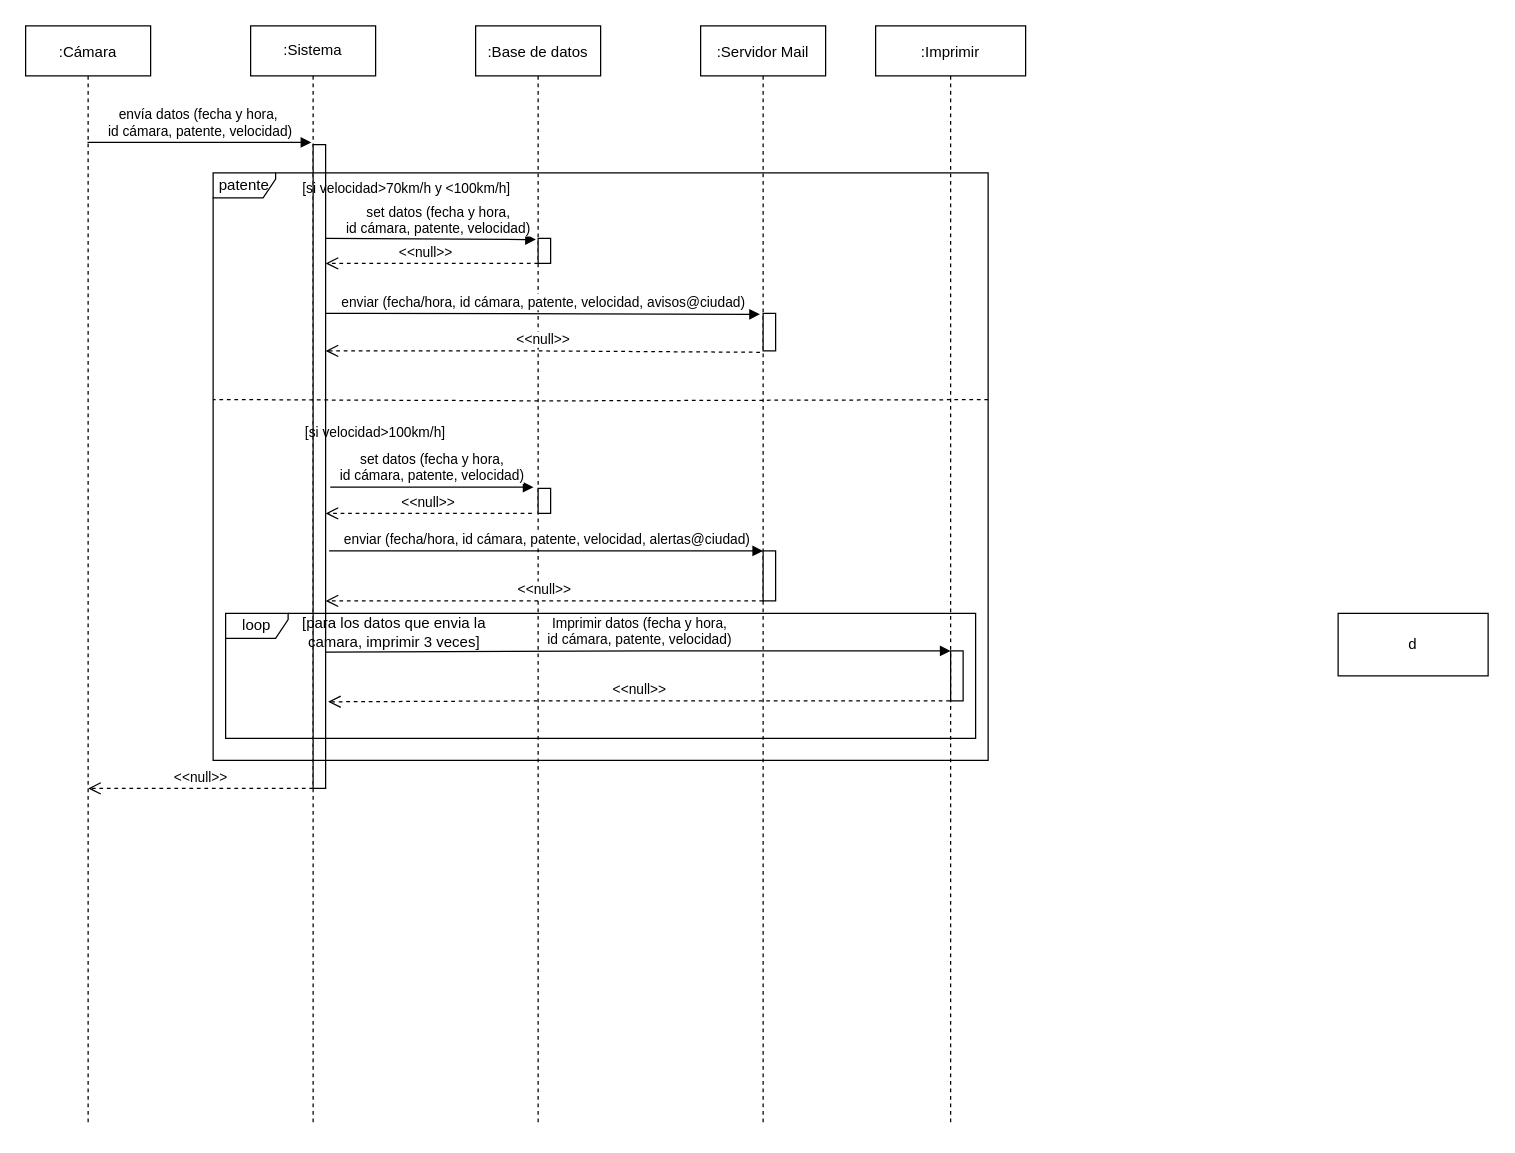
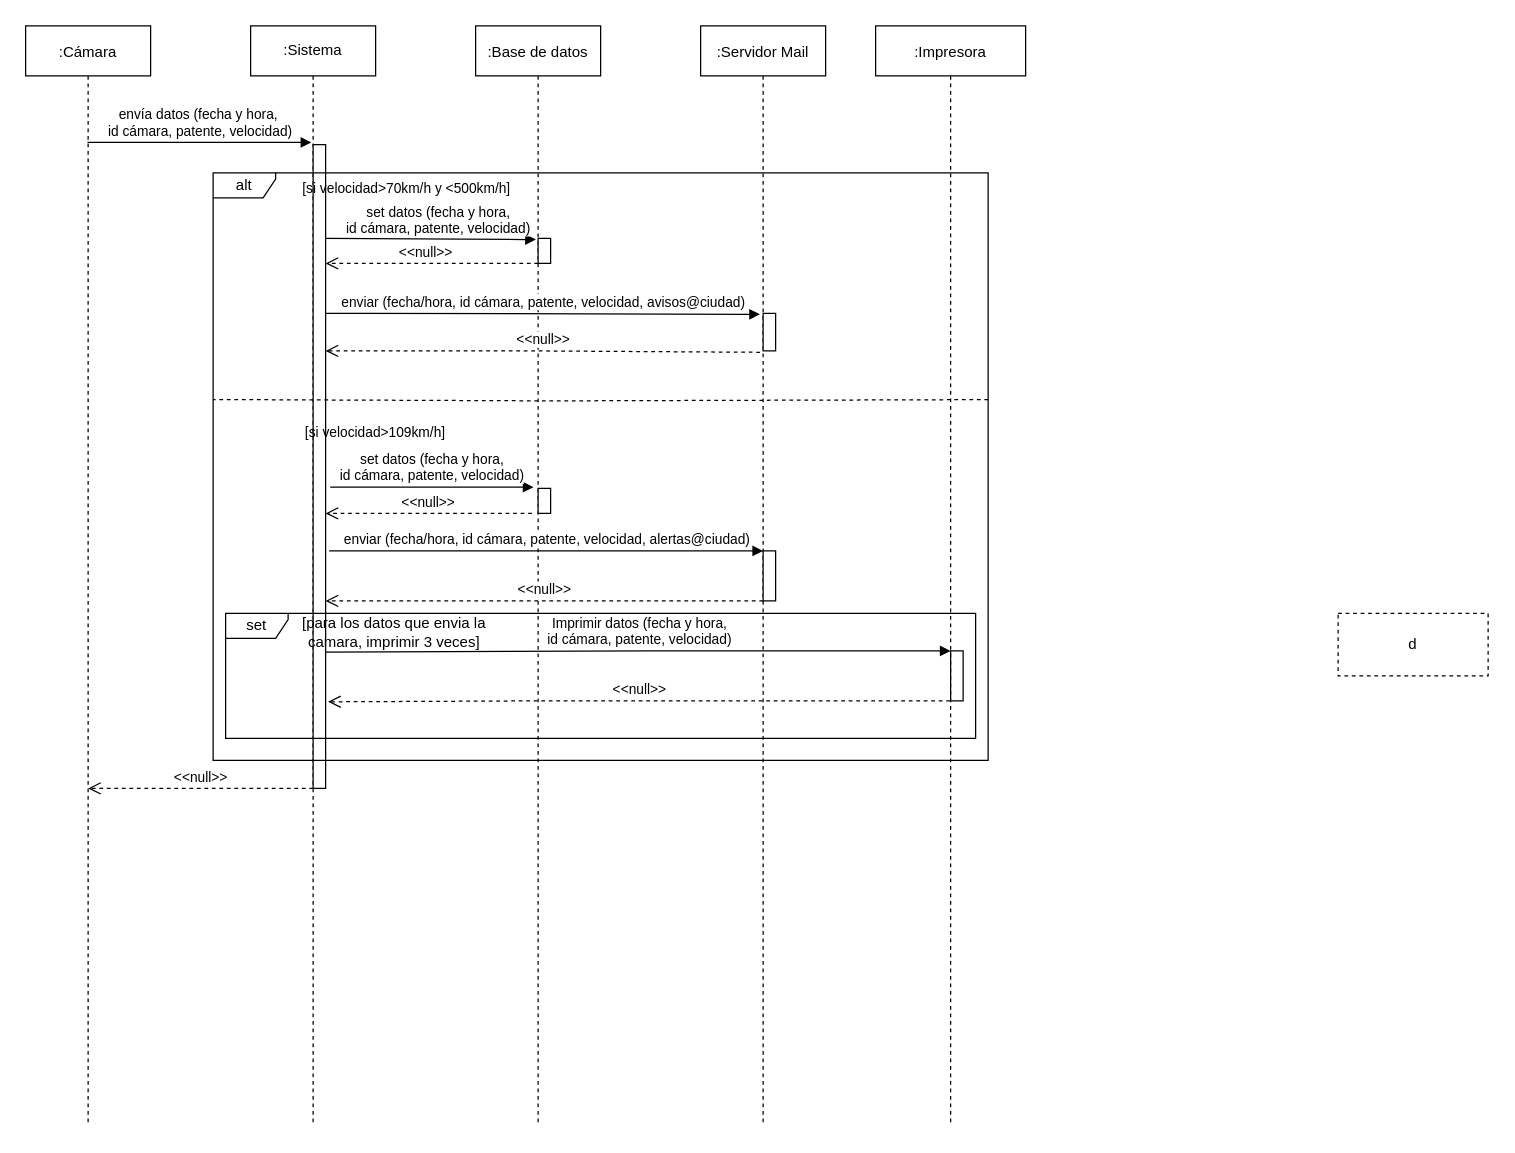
node ":Imprimir": label ":Imprimir" -> ":Impresora"
node "patente": label "patente" -> "alt"
node "[si velocidad>70km/h y <100km/h]": label "[si velocidad>70km/h y <100km/h]" -> "[si velocidad>70km/h y <500km/h]"
node "[si velocidad>100km/h]": label "[si velocidad>100km/h]" -> "[si velocidad>109km/h]"
node "loop": label "loop" -> "set"
node "d": style solid -> dashed
